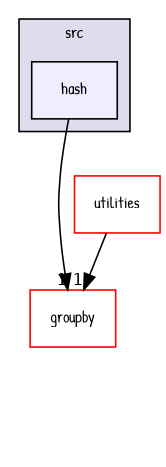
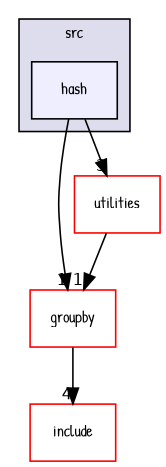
edge "hash" -> "utilities": added
node "include": added
